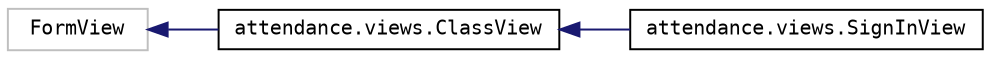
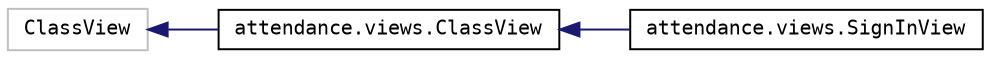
node "FormView": label "FormView" -> "ClassView"
